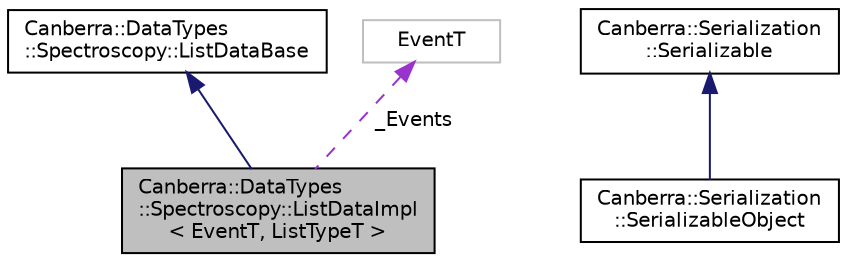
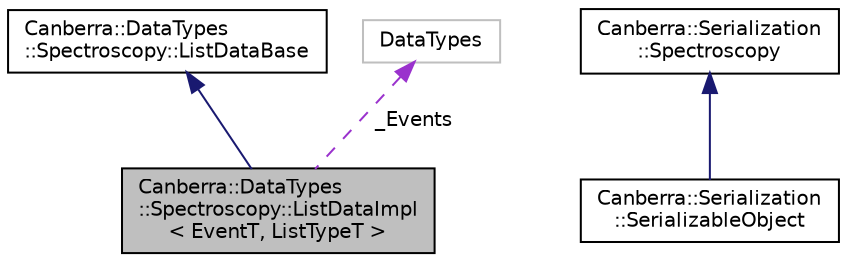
node "EventT": label "EventT" -> "DataTypes"
node "Canberra::Serialization ::Serializable": label "Canberra::Serialization ::Serializable" -> "Canberra::Serialization ::Spectroscopy"
